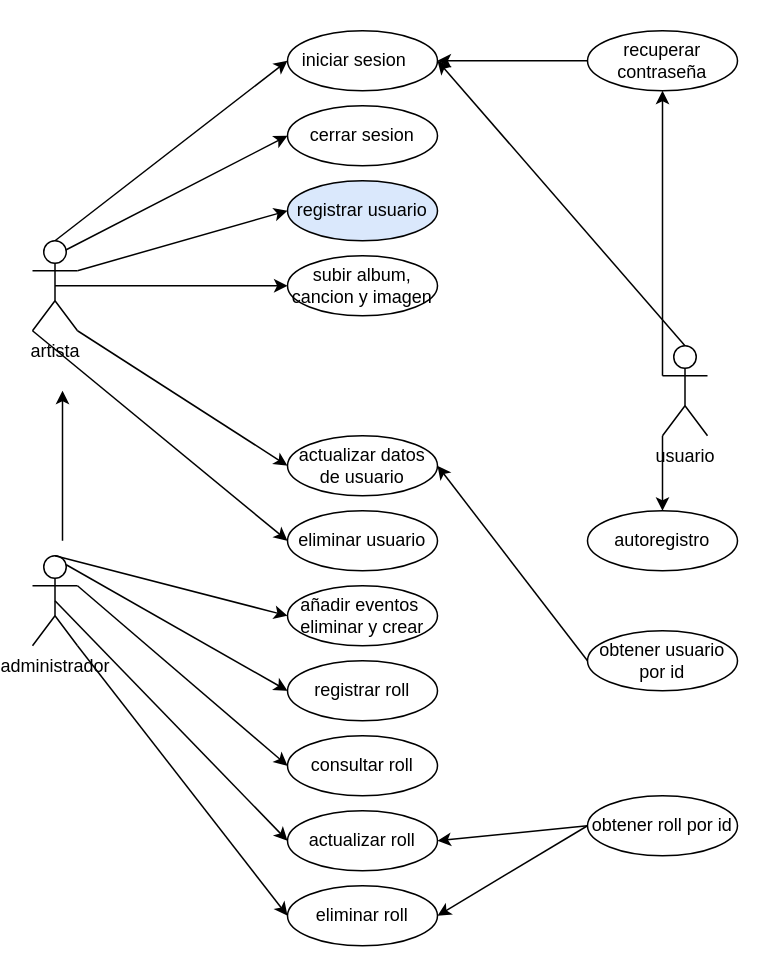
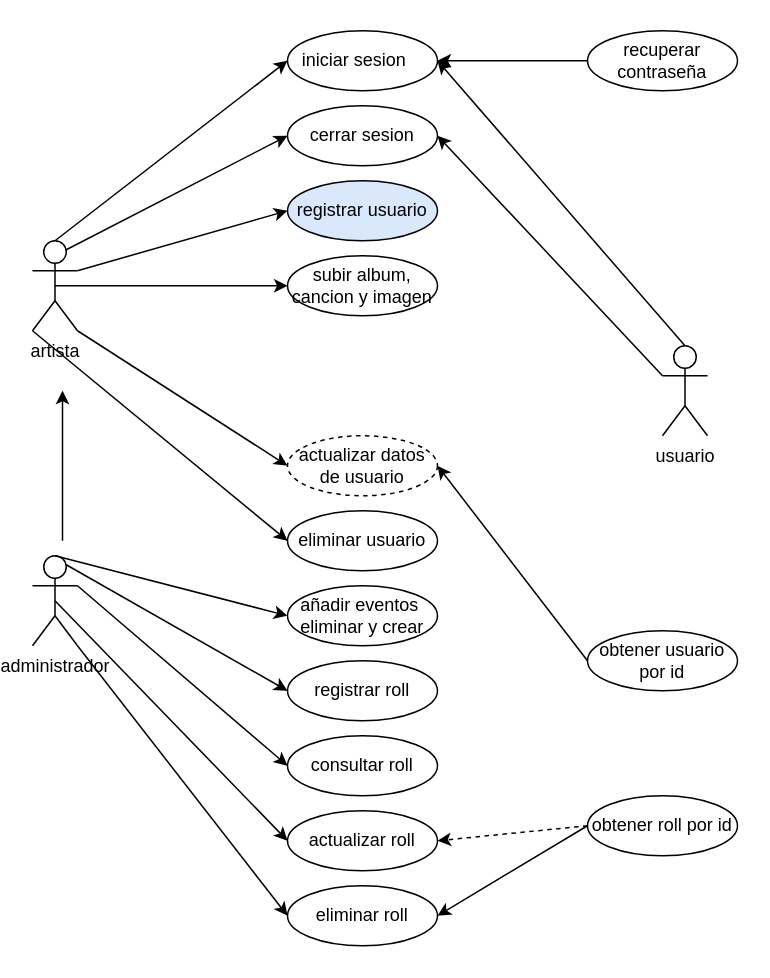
edge "usuario" -> "recuperar contraseña": now "usuario" -> "cerrar sesion"
node "actualizar datos de usuario": style solid -> dashed
edge "usuario" -> "autoregistro": removed
node "autoregistro": removed
edge "obtener roll por id" -> "actualizar roll": style solid -> dashed
